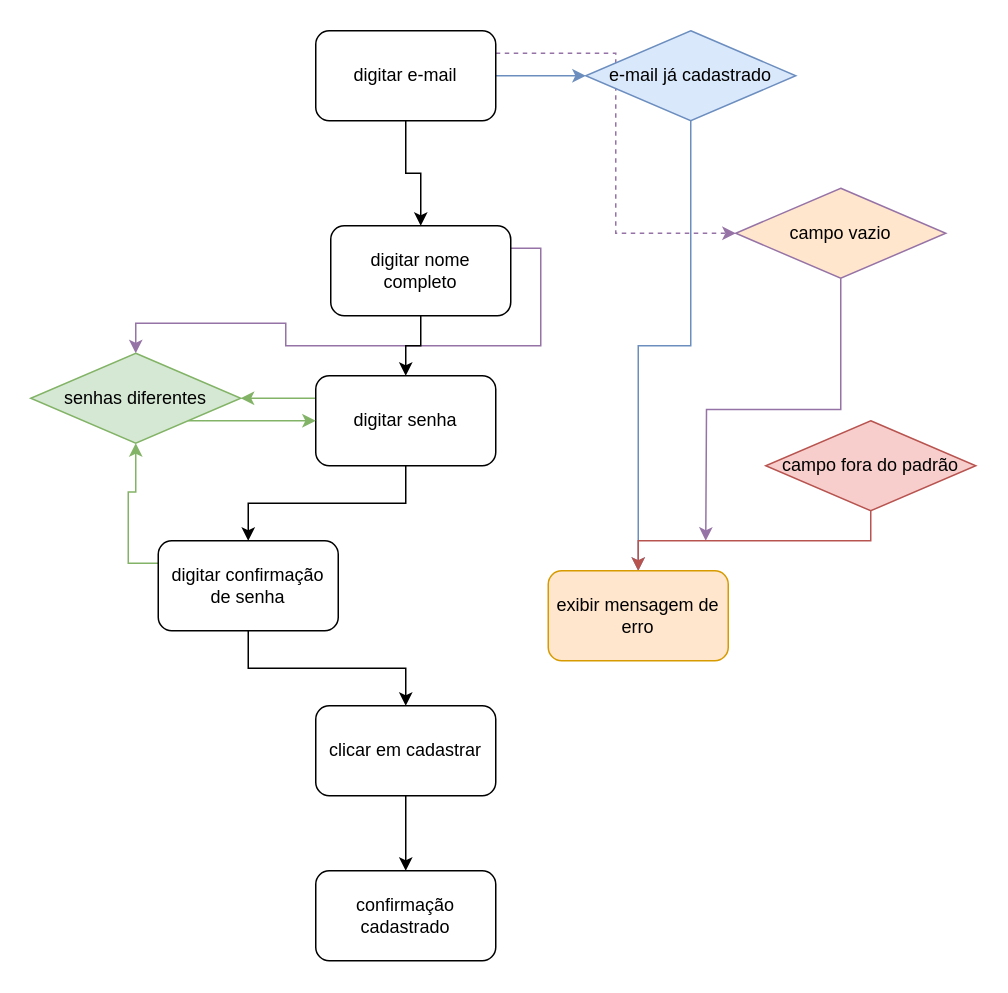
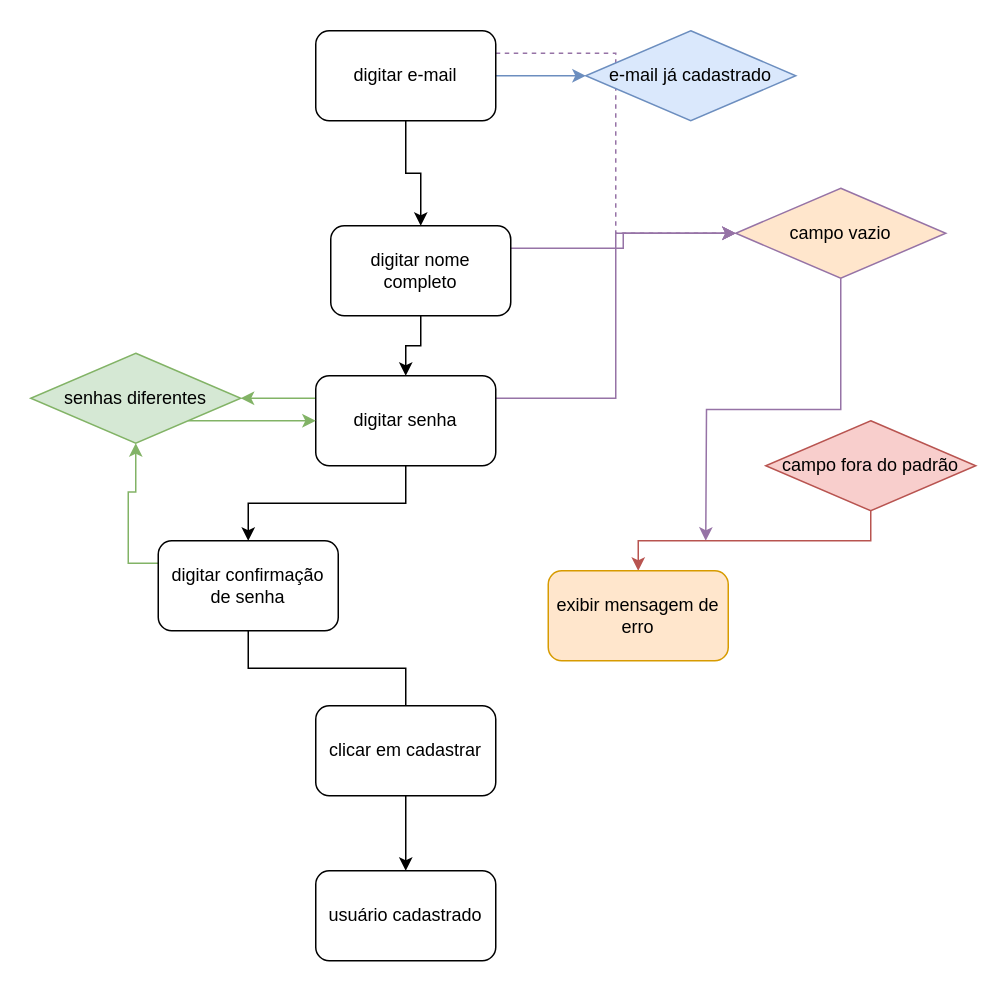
edge "digitar nome completo" -> "senhas diferentes": now "digitar nome completo" -> "campo vazio"
edge "e-mail já cadastrado" -> "exibir mensagem de erro": removed
edge "digitar senha" -> "campo vazio": added
edge "digitar confirmação de senha" -> "clicar em cadastrar": arrowhead classic -> none
node "confirmação cadastrado": label "confirmação cadastrado" -> "usuário cadastrado"
